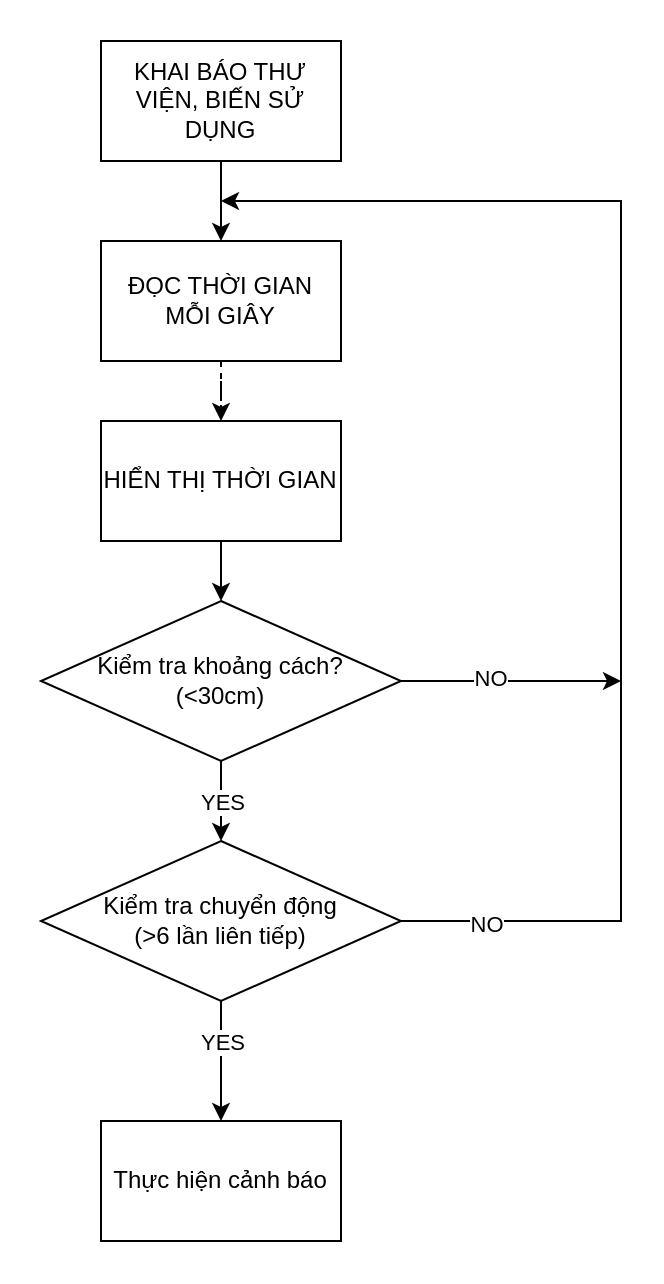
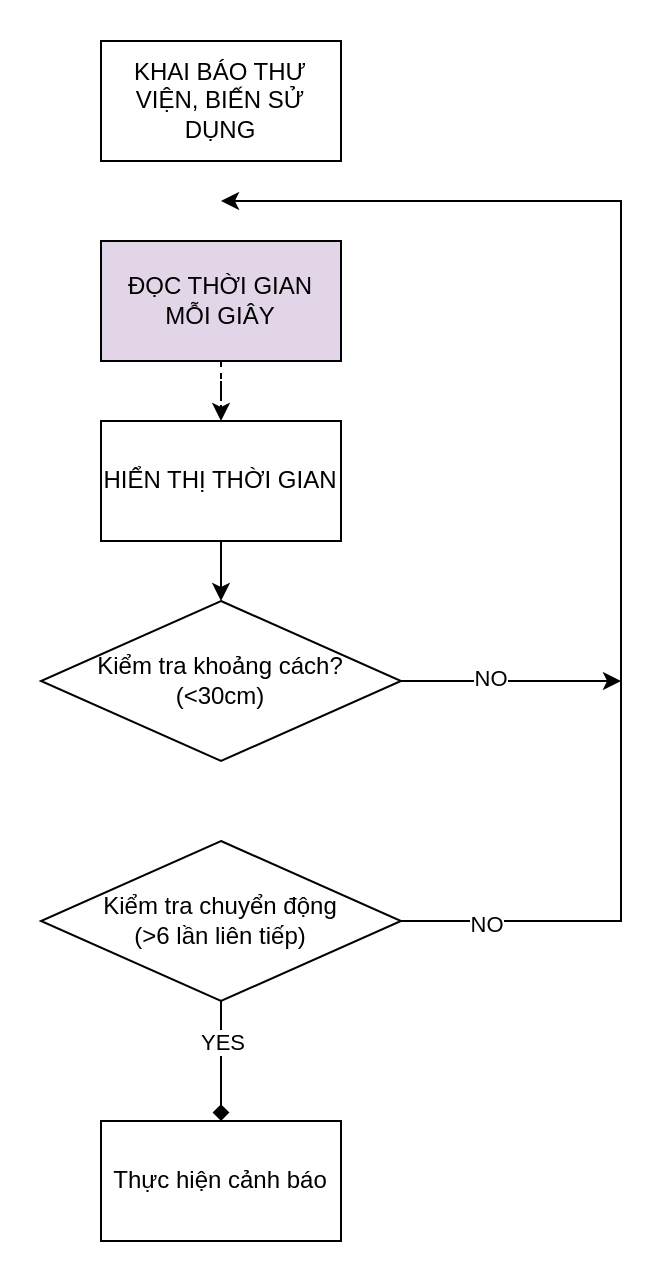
edge "KHAI BÁO THƯ VIỆN, BIẾN SỬ DỤNG" -> "ĐỌC THỜI GIAN MỖI GIÂY": removed
node "ĐỌC THỜI GIAN MỖI GIÂY": fillcolor #ffffff -> #e1d5e7
edge "Kiểm tra khoảng cách? (<30cm)" -> "Kiểm tra chuyển động (>6 lần liên tiếp)": removed, label "YES"
edge "Kiểm tra chuyển động (>6 lần liên tiếp)" -> "Thực hiện cảnh báo": arrowhead classic -> diamond
